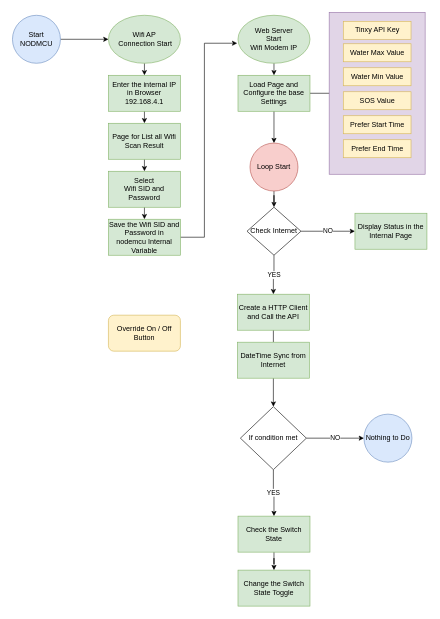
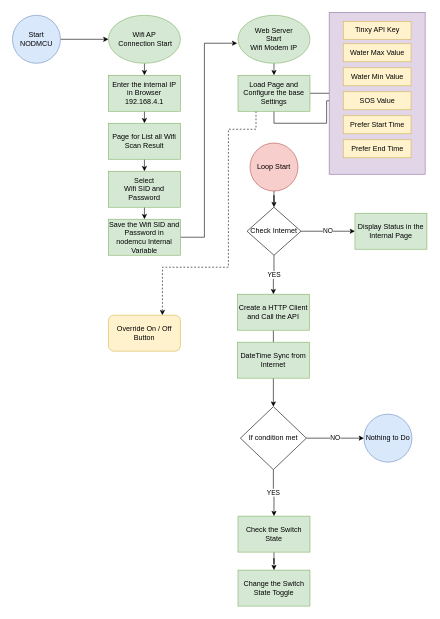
edge "Load Page and Configure the base Settings" -> "Loop Start": now "Load Page and Configure the base Settings" -> "SOS Value"
edge "Load Page and Configure the base Settings" -> "Override On / Off Button": added
